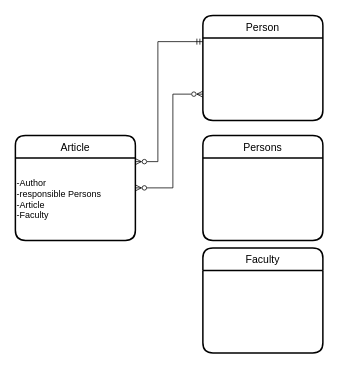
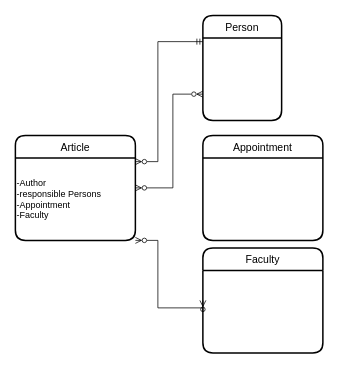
node "Person": size 120x105 -> 79x105
node "Persons": label "Persons" -> "Appointment"
node "-Author -responsible Persons -Article -Faculty": label "-Author -responsible Persons -Article -Faculty" -> "-Author -responsible Persons -Appointment -Faculty"
edge "Article" -- "Faculty": added
